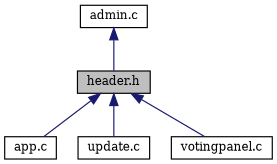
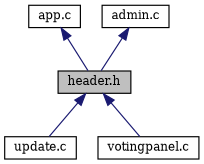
edge "app.c" -> "header.h": reversed
